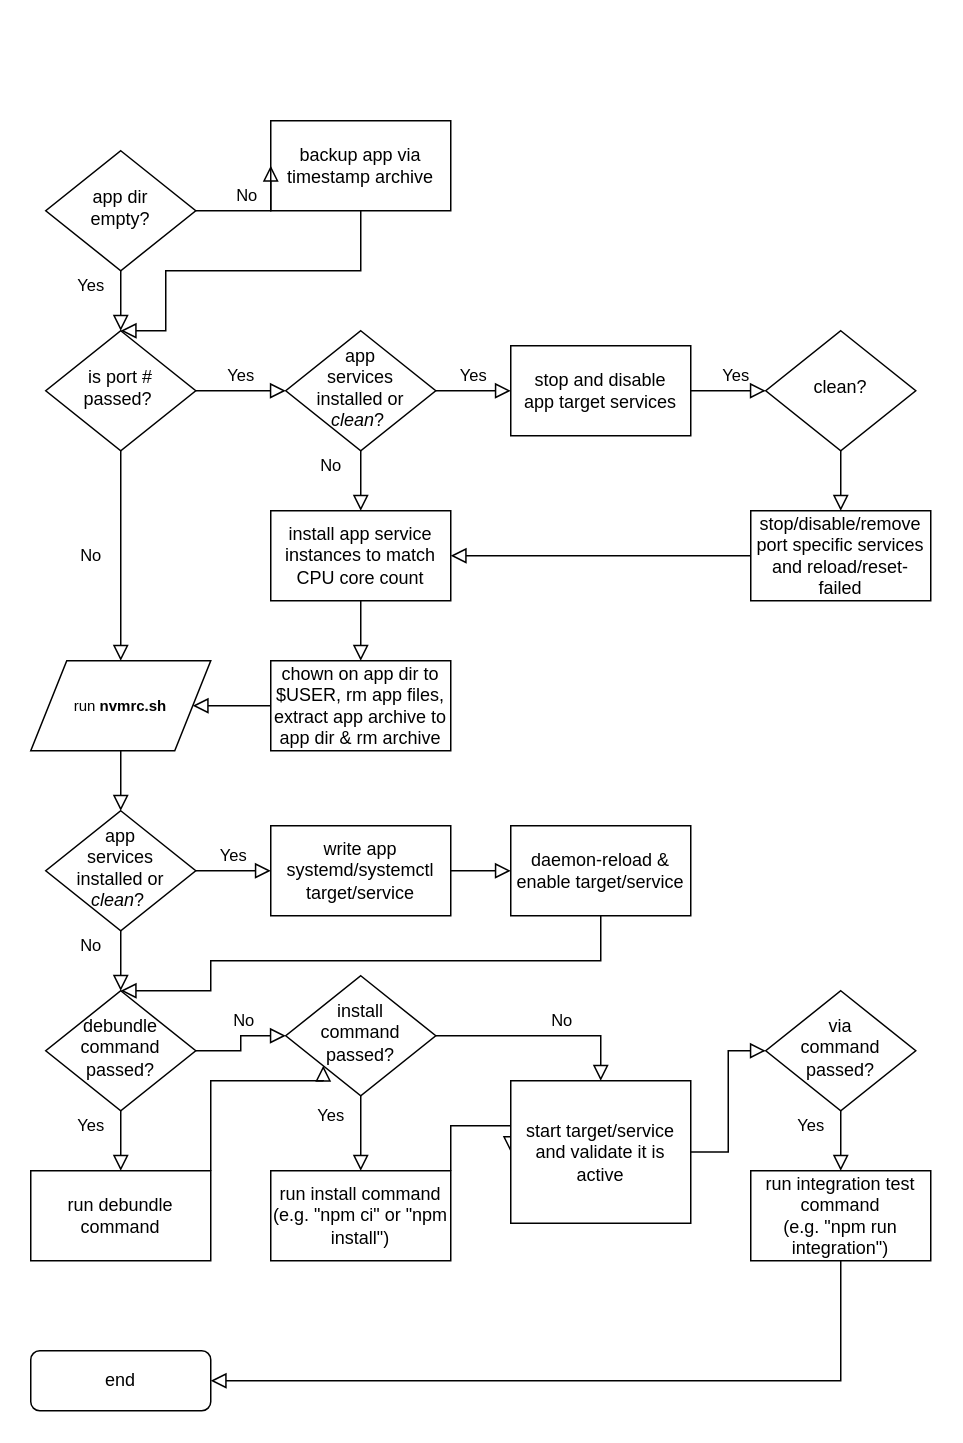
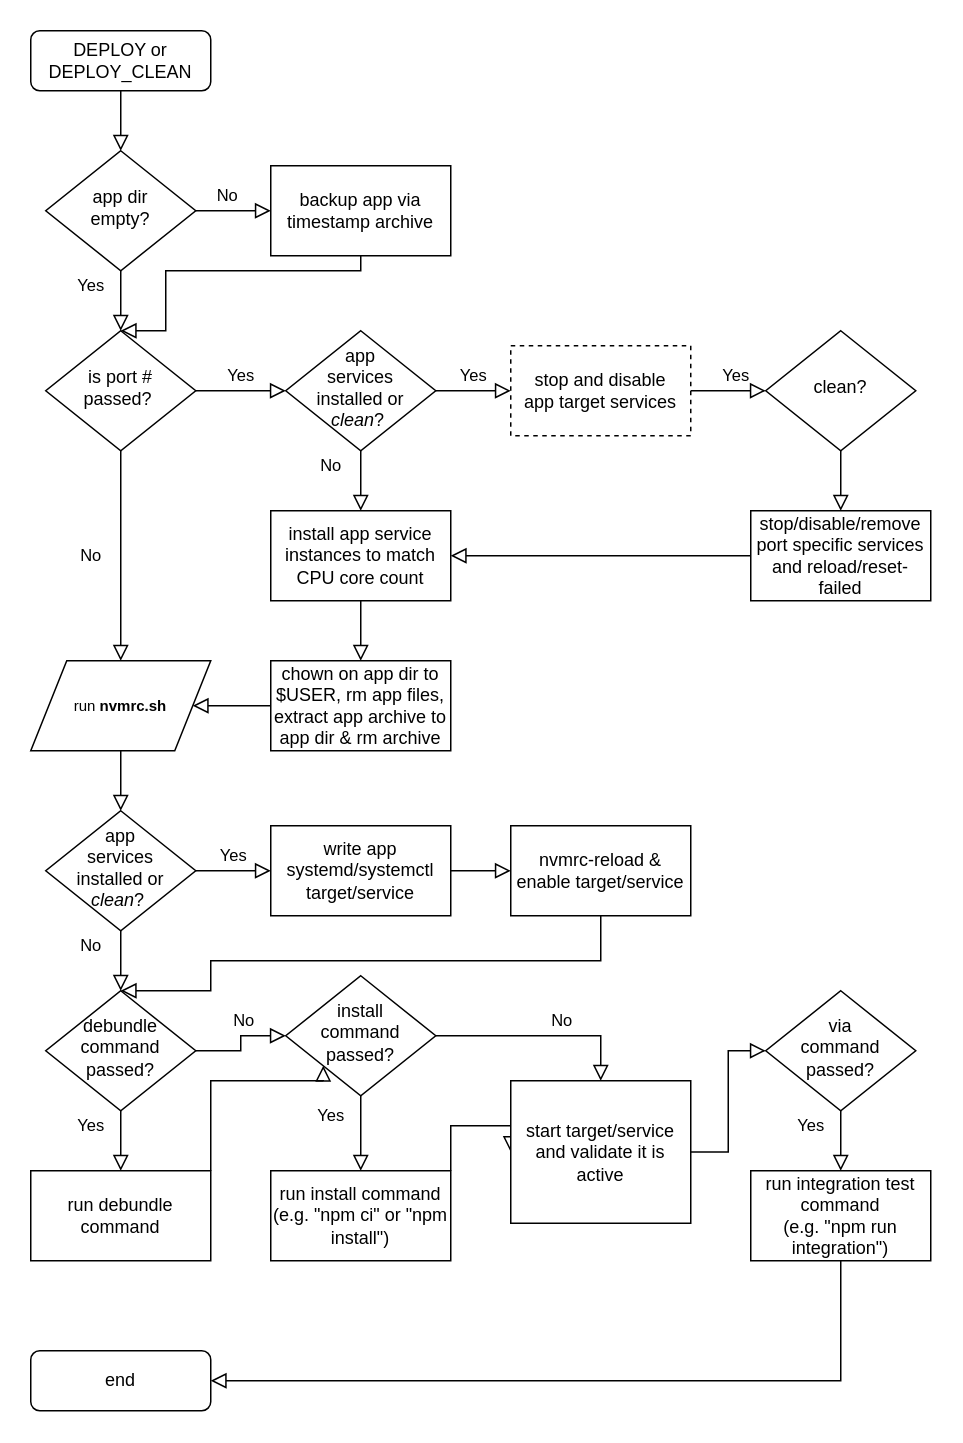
node "DEPLOY or DEPLOY_CLEAN": added
edge "DEPLOY or DEPLOY_CLEAN" -> "app dir empty?": added
node "backup app via timestamp archive": moved (361, 166) -> (361, 211)
node "stop and disable app target services": style solid -> dashed
node "daemon-reload & enable target/service": label "daemon-reload & enable target/service" -> "nvmrc-reload & enable target/service"
